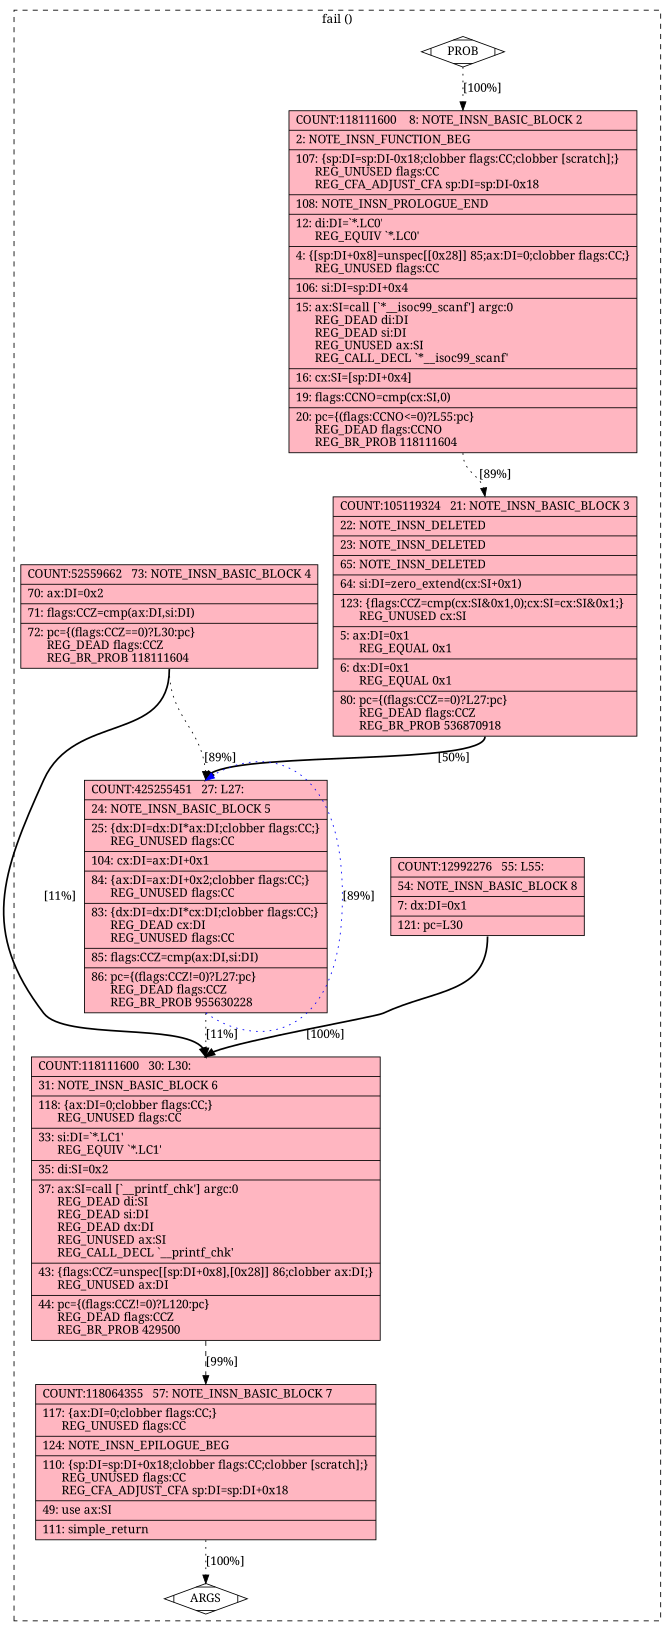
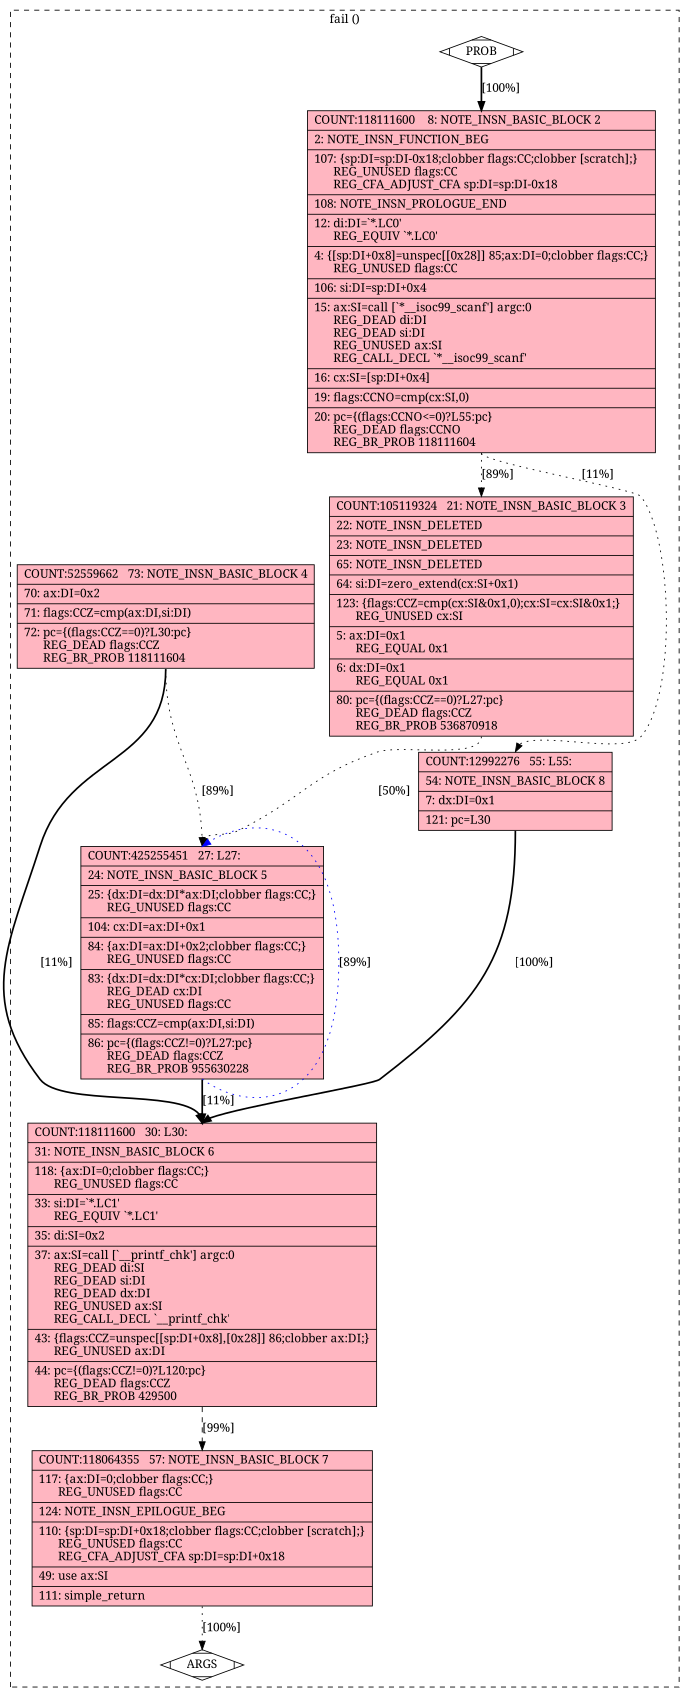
edge "PROB" -> "COUNT:118111600    8: NOTE_INSN_BASIC_BLOCK 2": style dotted -> bold
edge "COUNT:118111600    8: NOTE_INSN_BASIC_BLOCK 2" -> "COUNT:12992276   55: L55:": added, label "[11%]"
edge "COUNT:105119324   21: NOTE_INSN_BASIC_BLOCK 3" -> "COUNT:425255451   27: L27:": style bold -> dotted
edge "COUNT:425255451   27: L27:" -> "COUNT:118111600   30: L30:": style dotted -> bold
